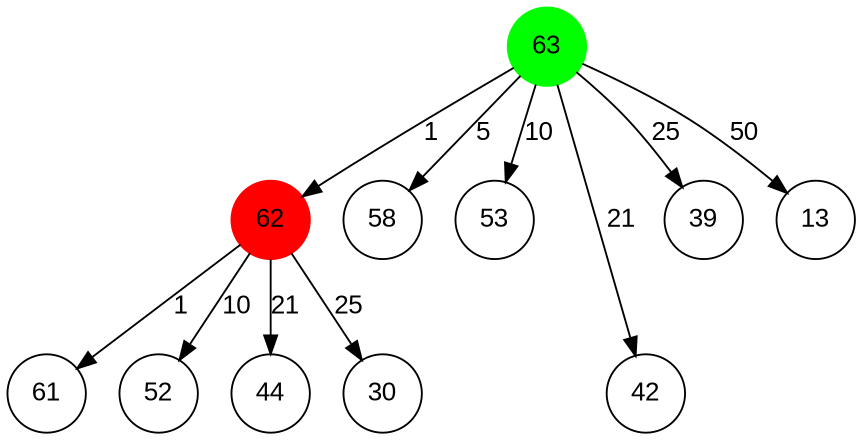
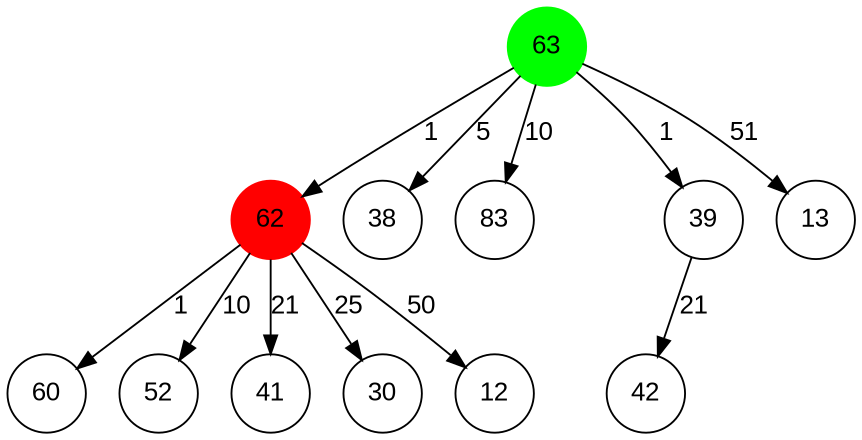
edge "63" -> "39": label "25" -> "1"
edge "63" -> "13": label "50" -> "51"
edge "63" -> "42": now "39" -> "42"
node "58": label "58" -> "38"
node "53": label "53" -> "83"
node "61": label "61" -> "60"
node "44": label "44" -> "41"
node "12": added
